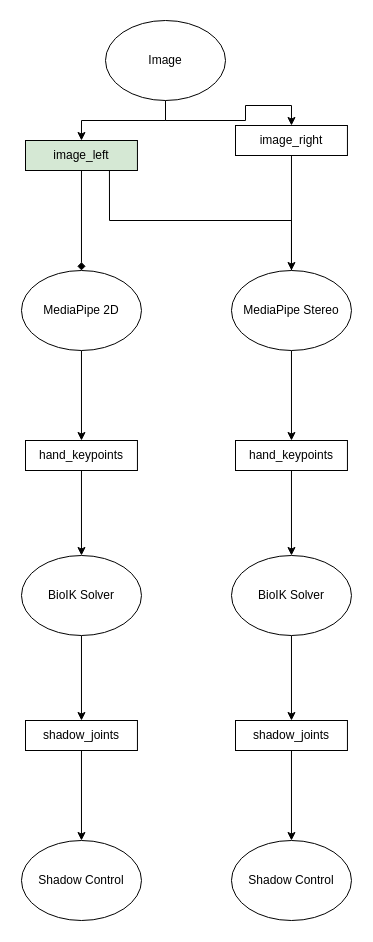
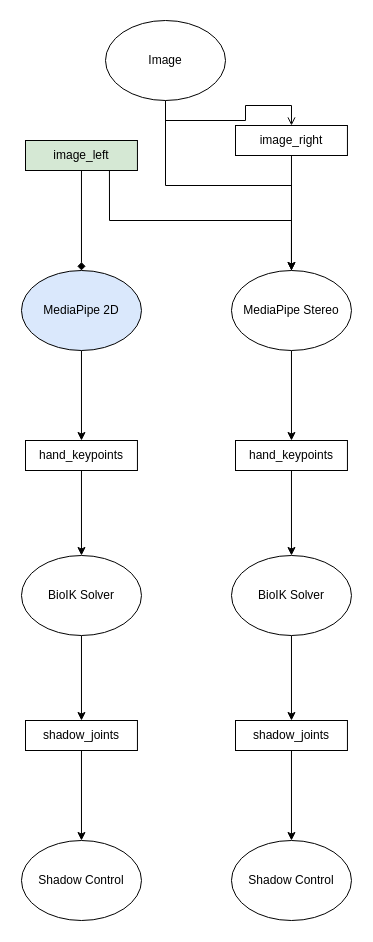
edge "Image" -> "image_right": arrowhead classic -> open
edge "Image" -> "image_left": now "Image" -> "MediaPipe Stereo"
node "MediaPipe 2D": fillcolor #ffffff -> #dae8fc
